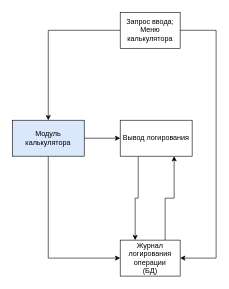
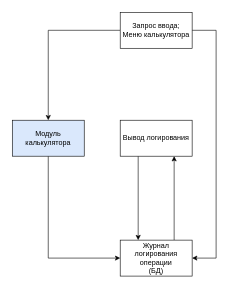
node "Запрос ввода; Меню калькулятора": size 60x36 -> 72x36
edge "Модуль калькулятора" -> "Вывод логирования": removed
node "Журнал логирования операции (БД)": size 60x36 -> 72x36
